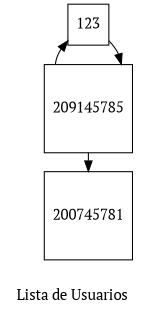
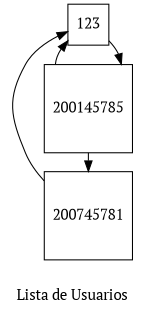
edge "200745781" -> "123": added
node "209145785": label "209145785" -> "200145785"
